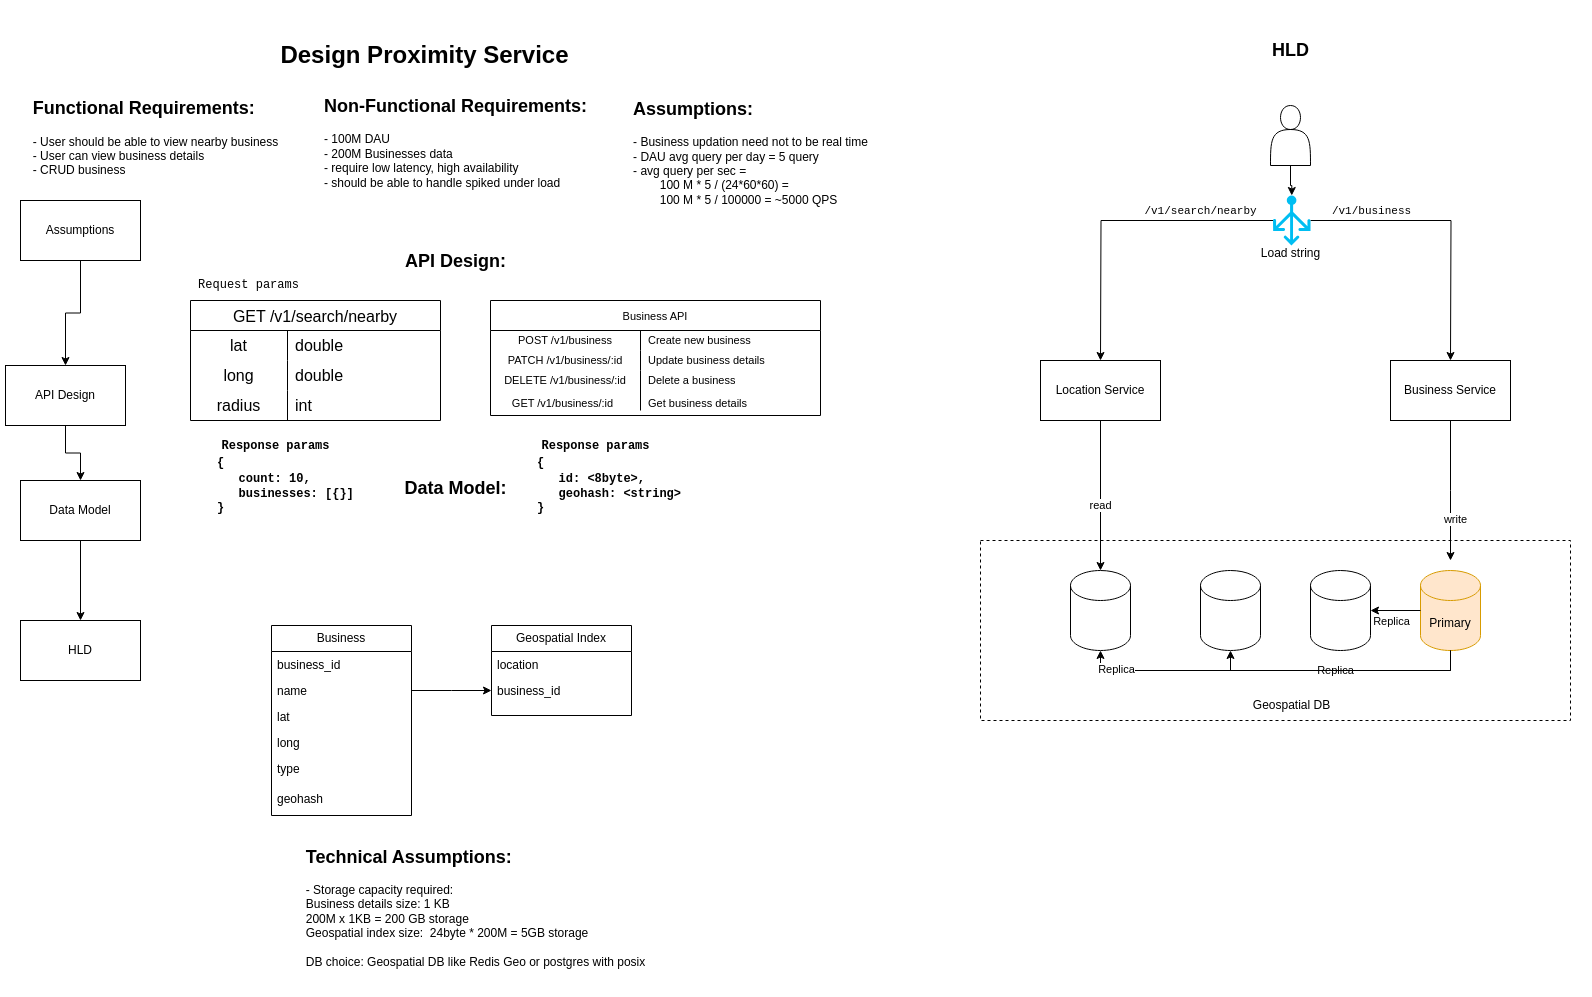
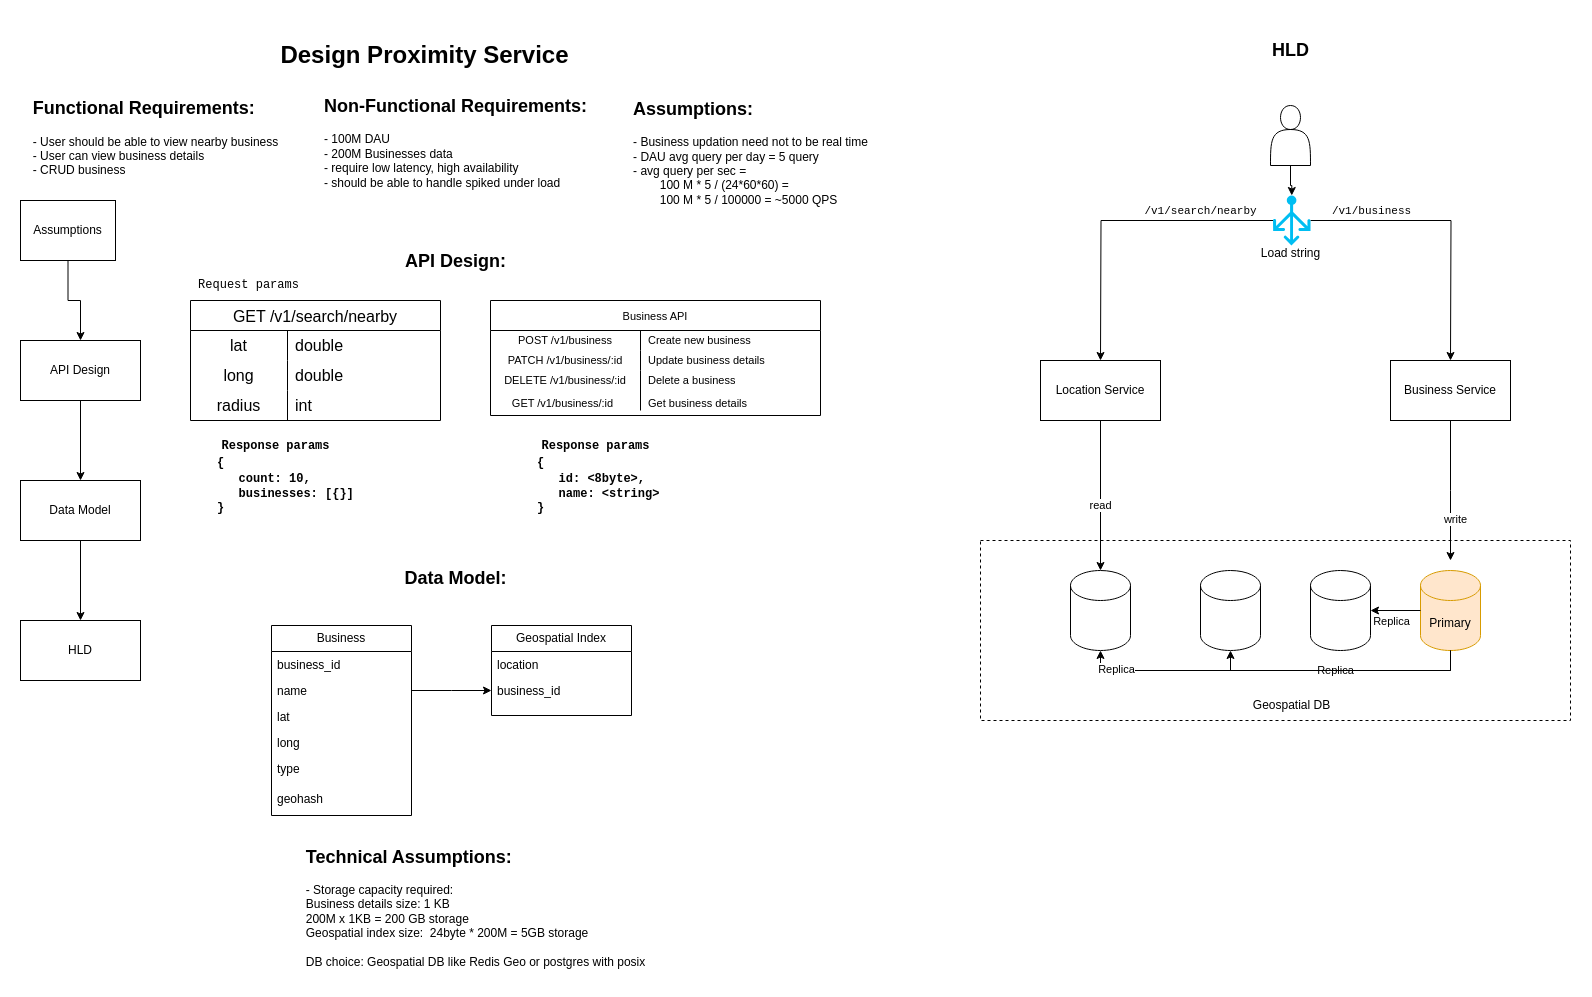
node "Assumptions": size 120x60 -> 95x60
node "API Design": moved (66, 396) -> (81, 371)
node "{ id: <8byte>, geohash: <string> }": label "{ id: <8byte>, geohash: <string> }" -> "{ id: <8byte>, name: <string> }"
node "Data Model:": moved (456, 496) -> (456, 586)
